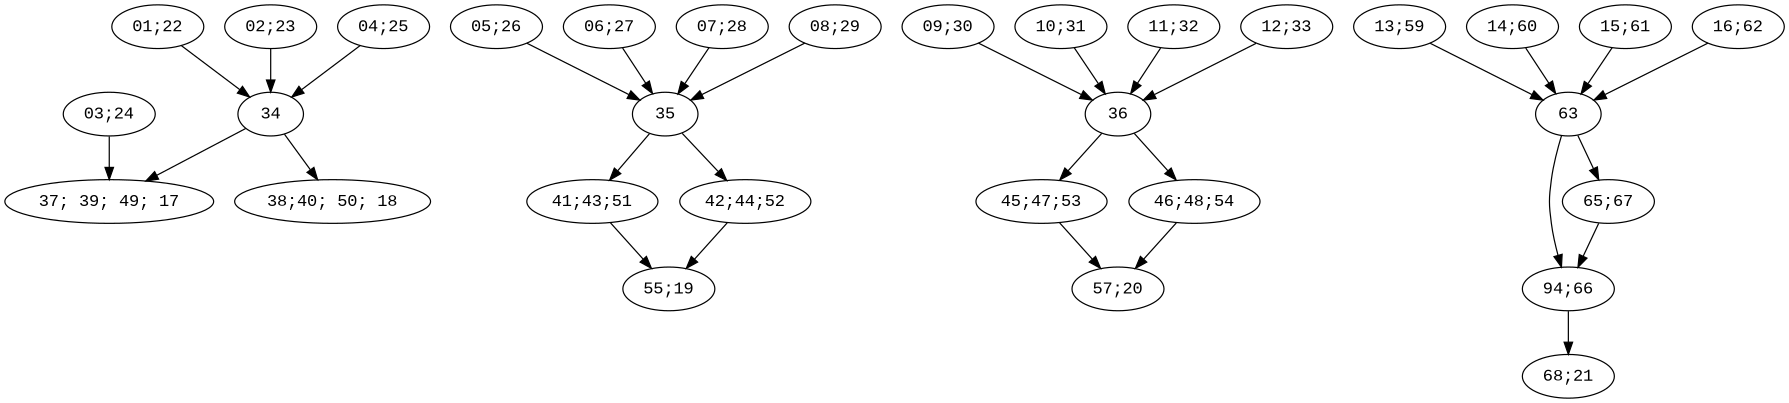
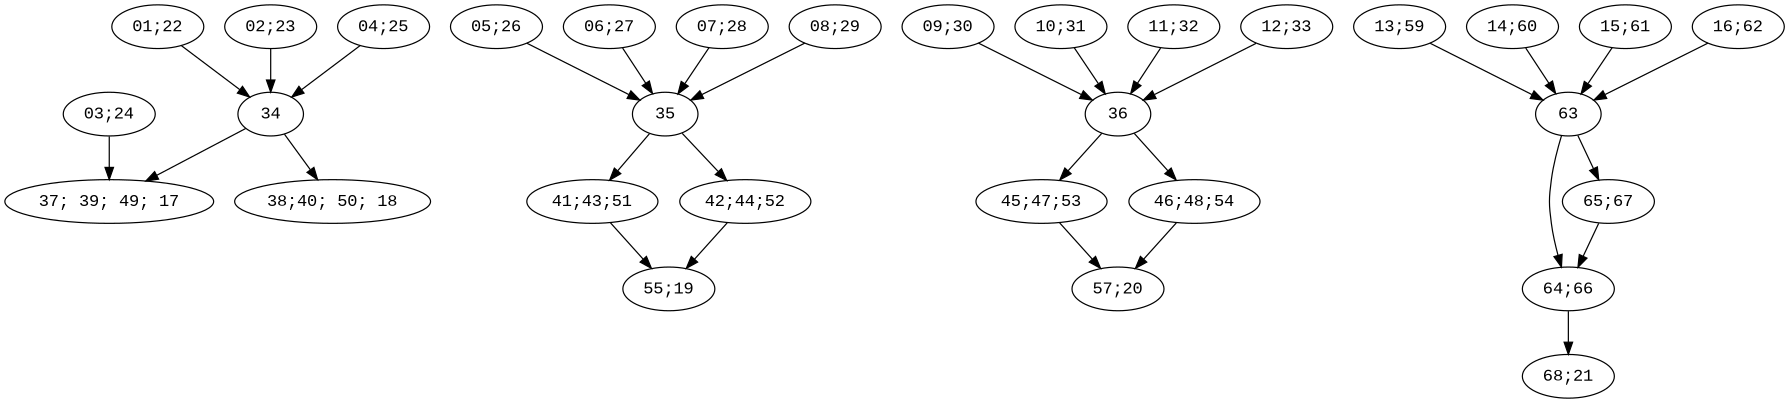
node "94;66": label "94;66" -> "64;66"
